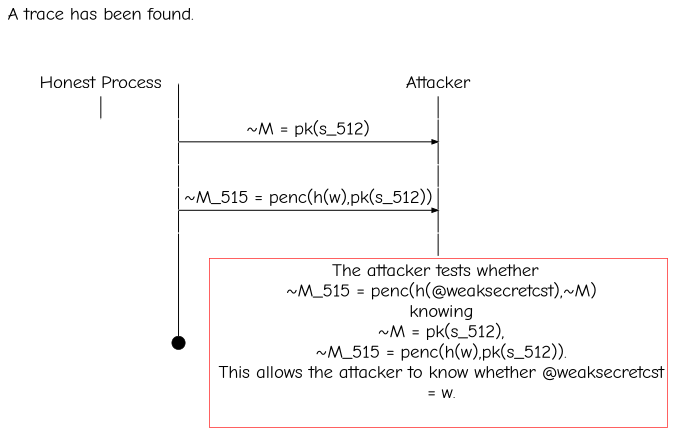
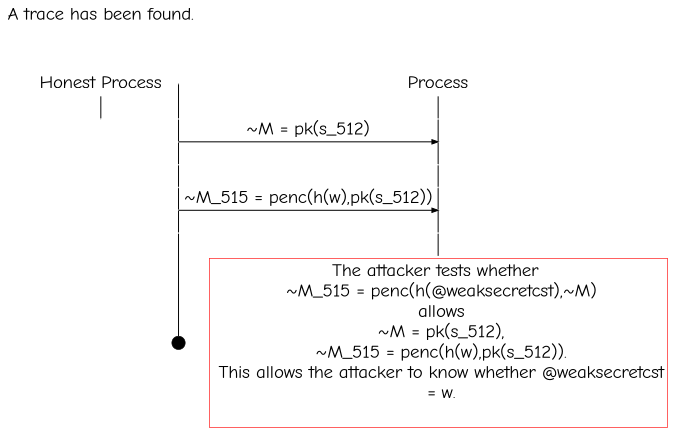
node "Attacker": label "Attacker" -> "Process"
node "The attacker tests whether": text "knowing" -> "allows"
